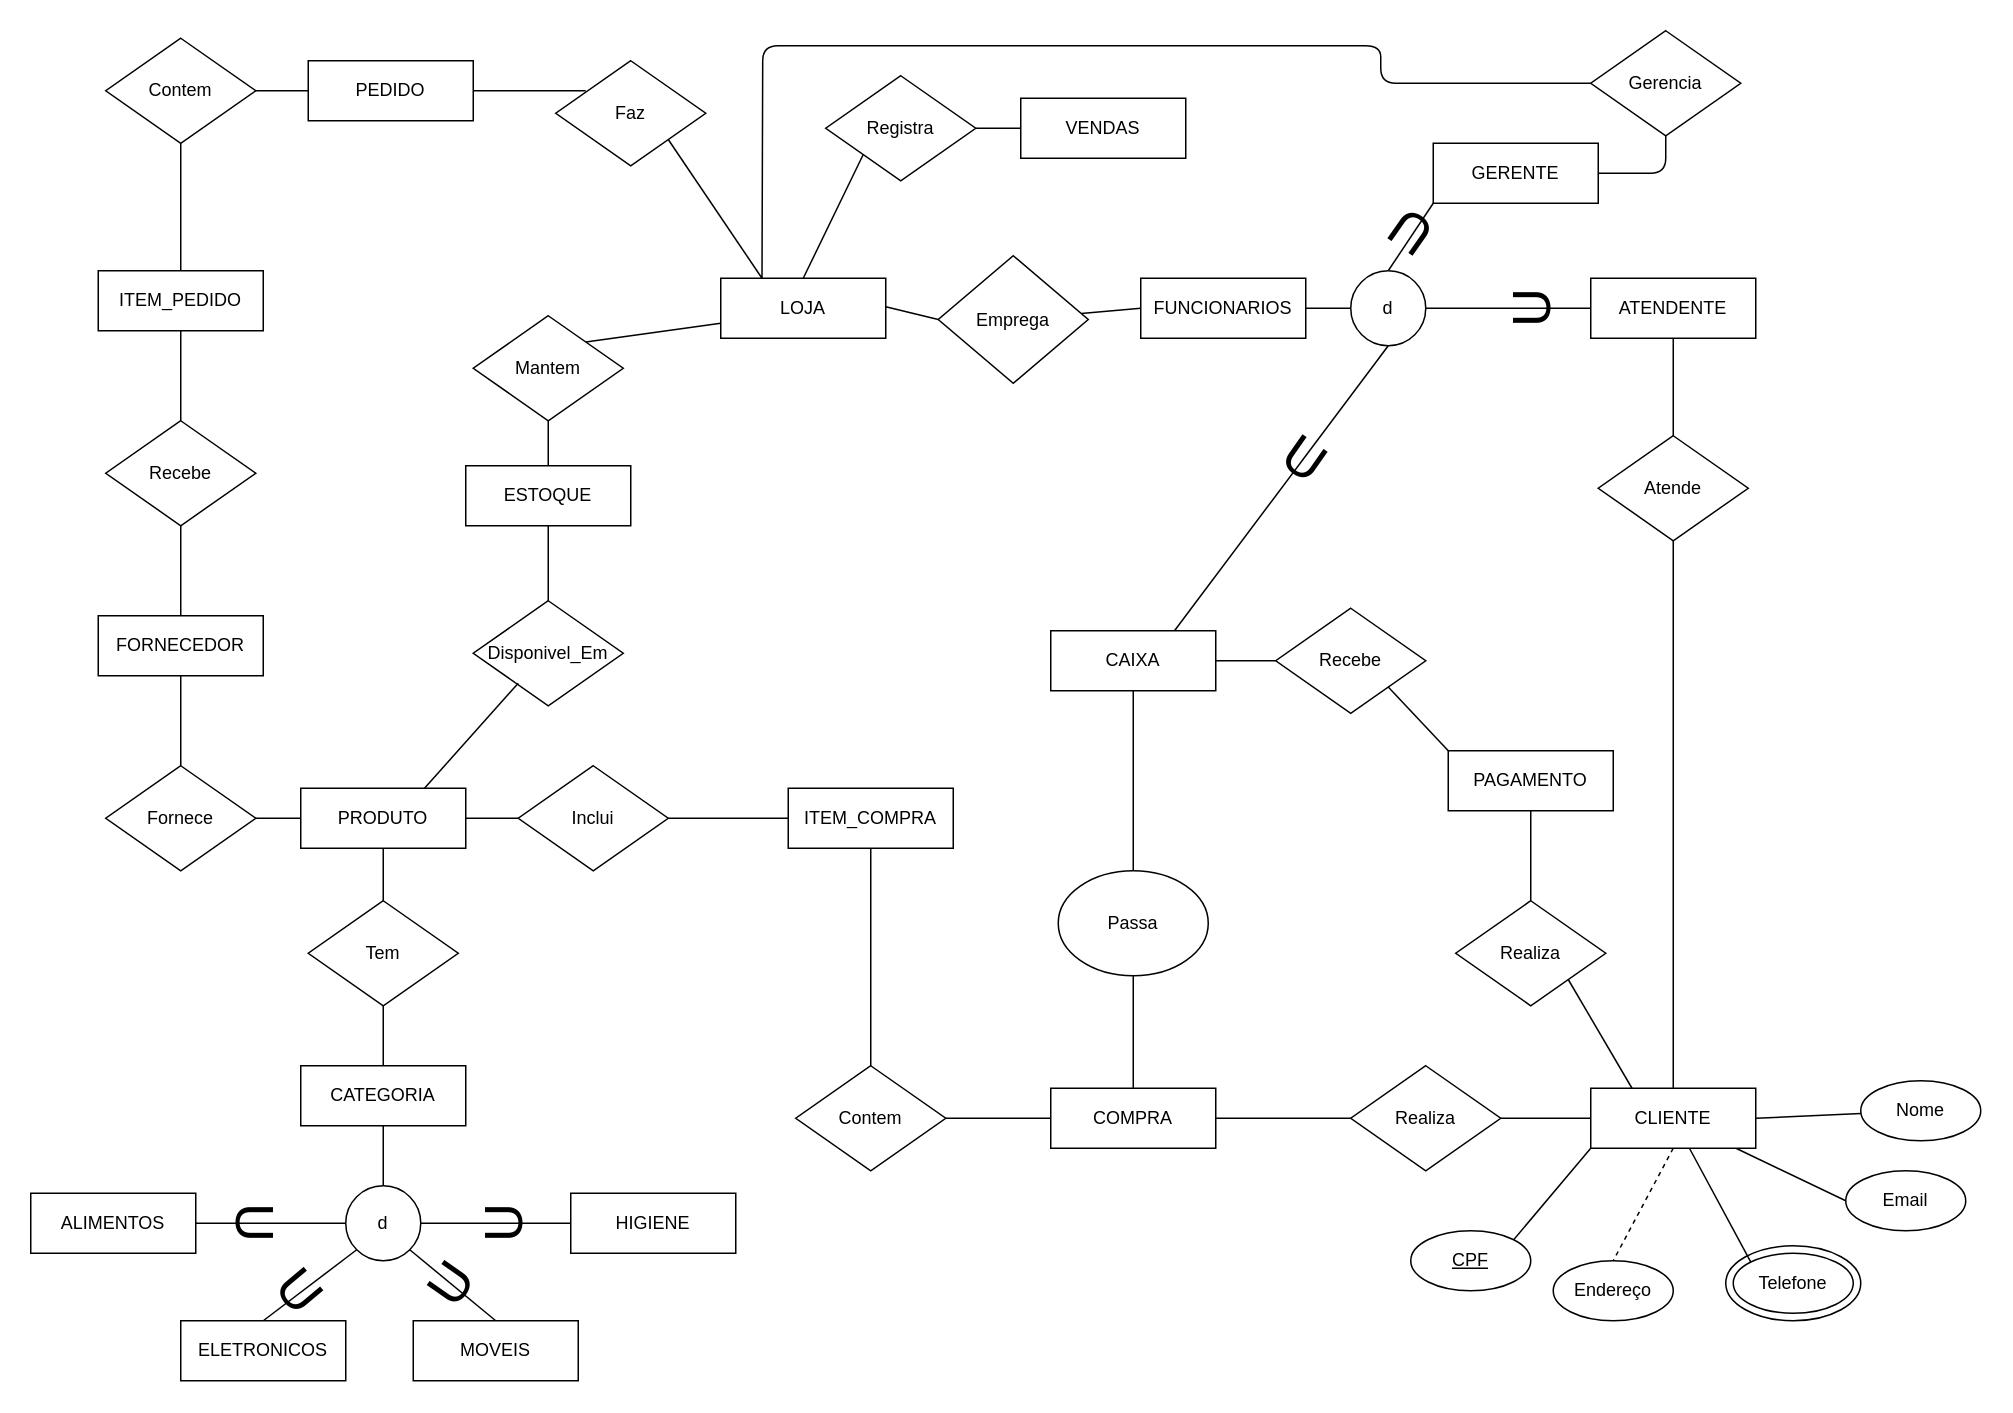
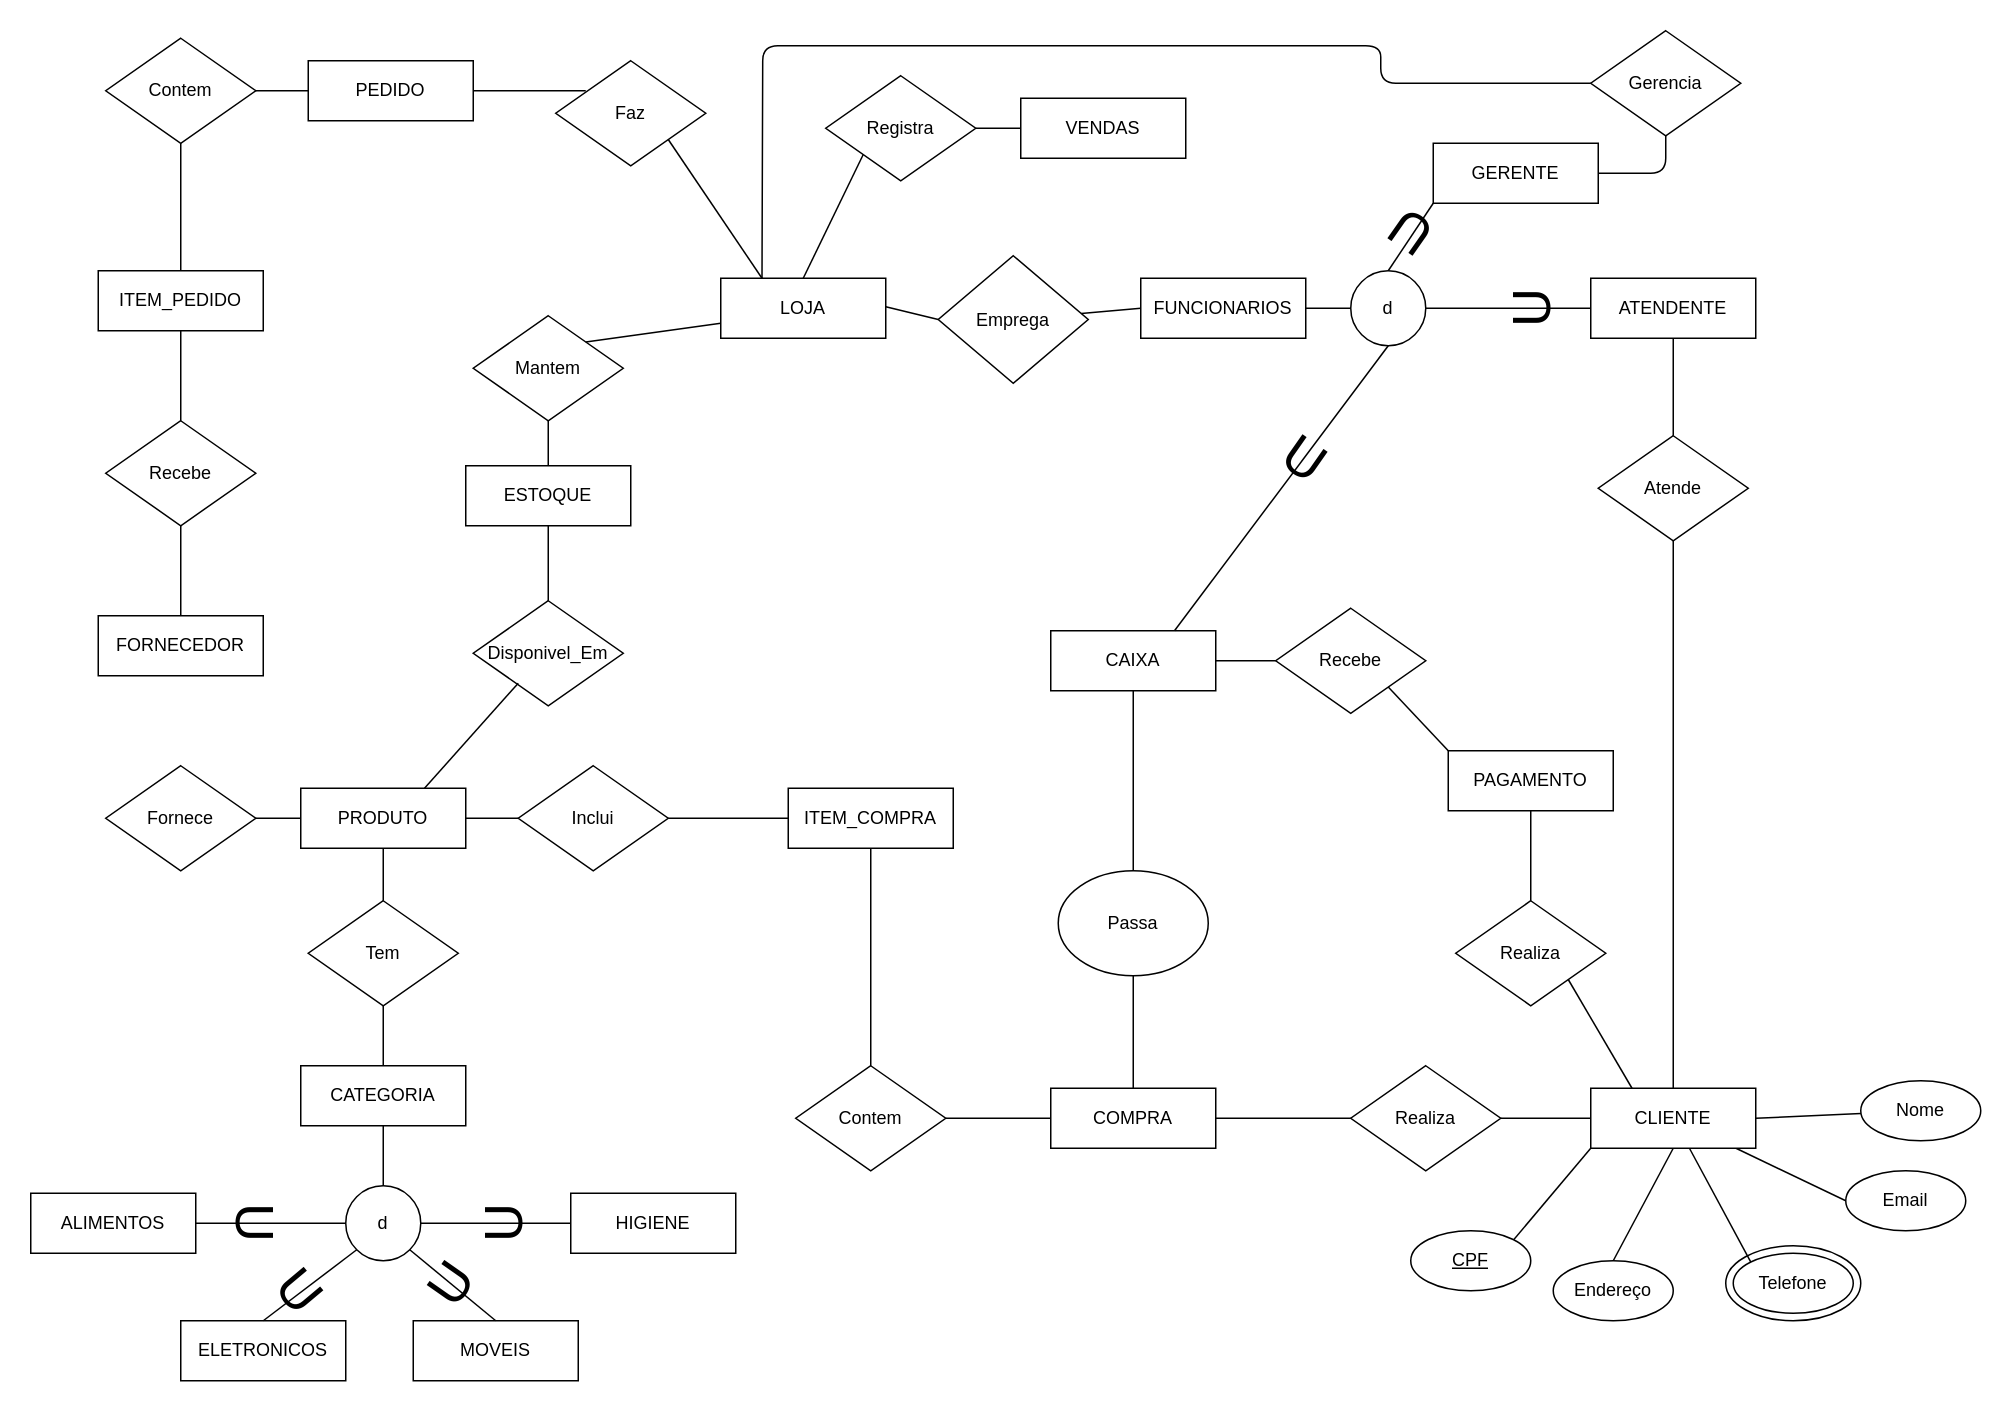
edge "FORNECEDOR" -- "Fornece": removed
edge "CLIENTE" -- "Endereço": style dashed -> solid
